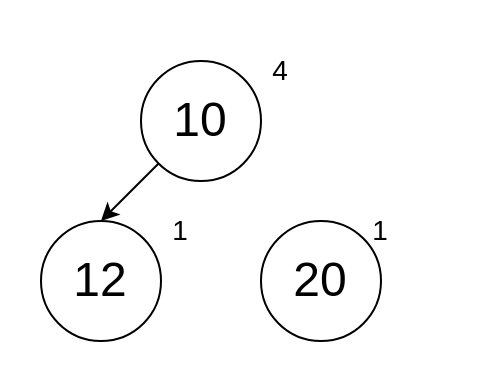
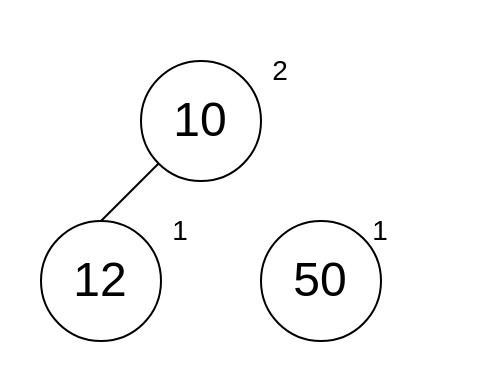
node "4": label "4" -> "2"
edge "10" -> "12": arrowhead classic -> none
node "20": label "20" -> "50"
